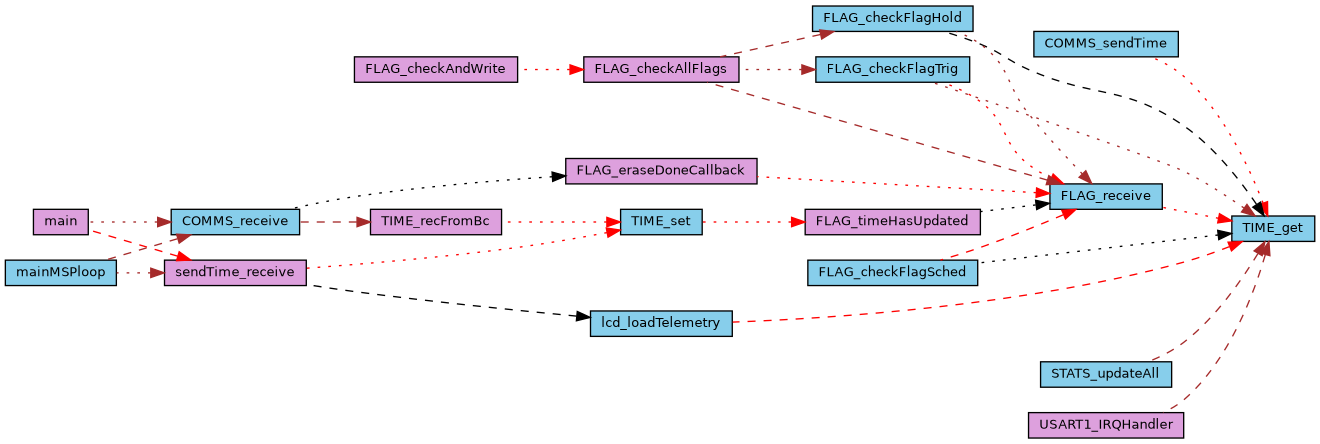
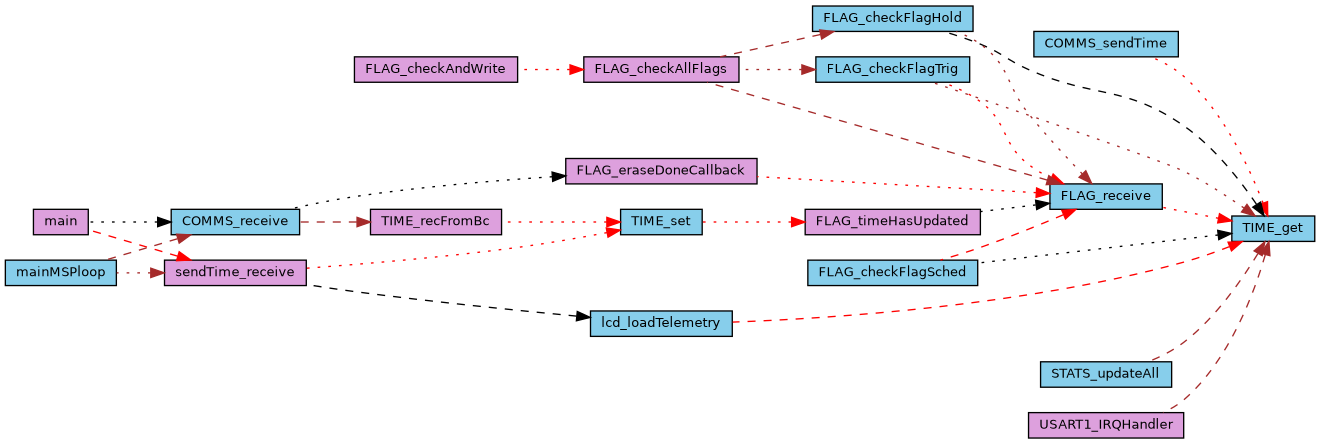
edge "main" -> "COMMS_receive": color brown -> black
